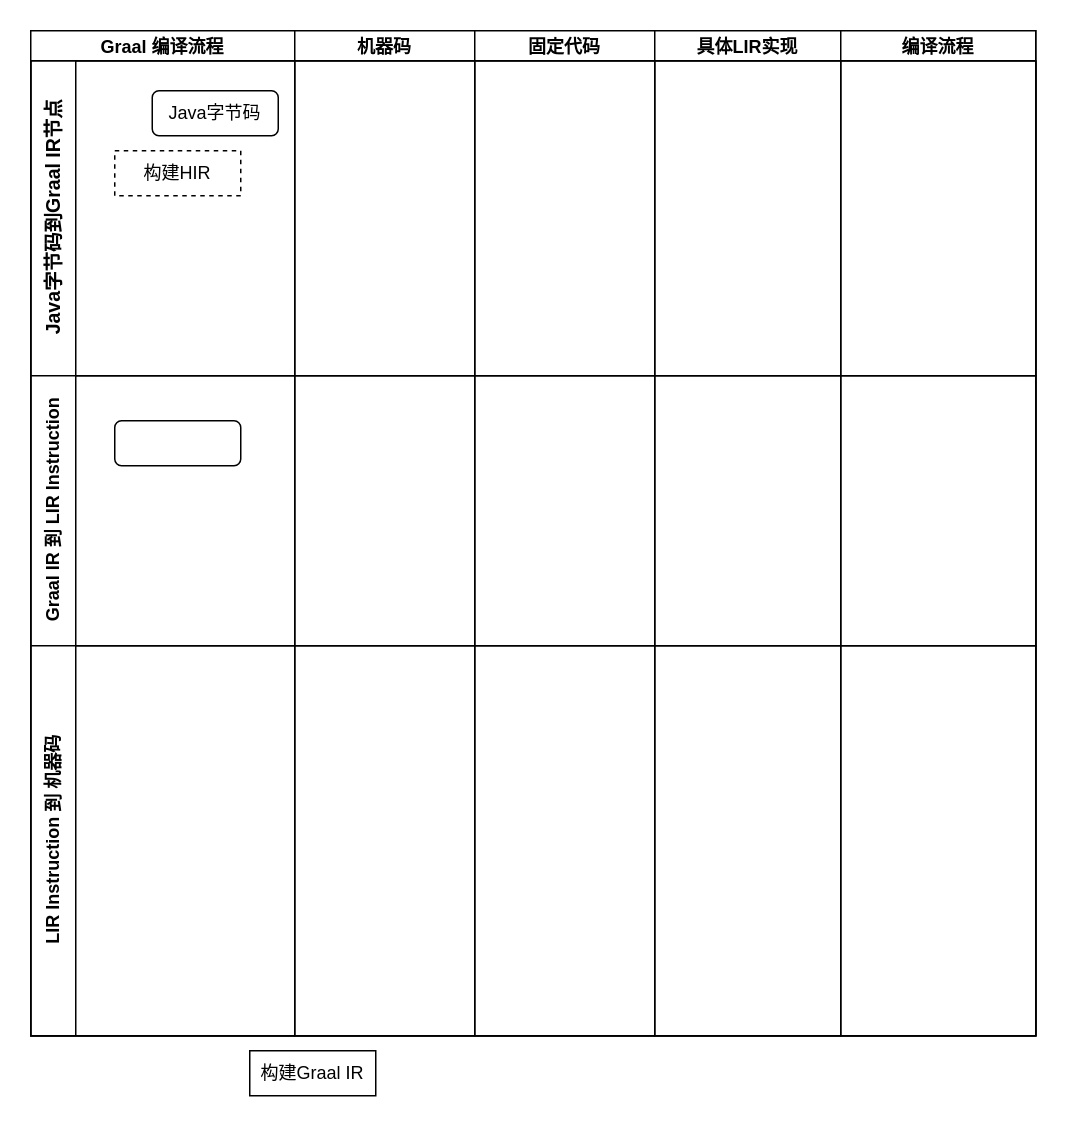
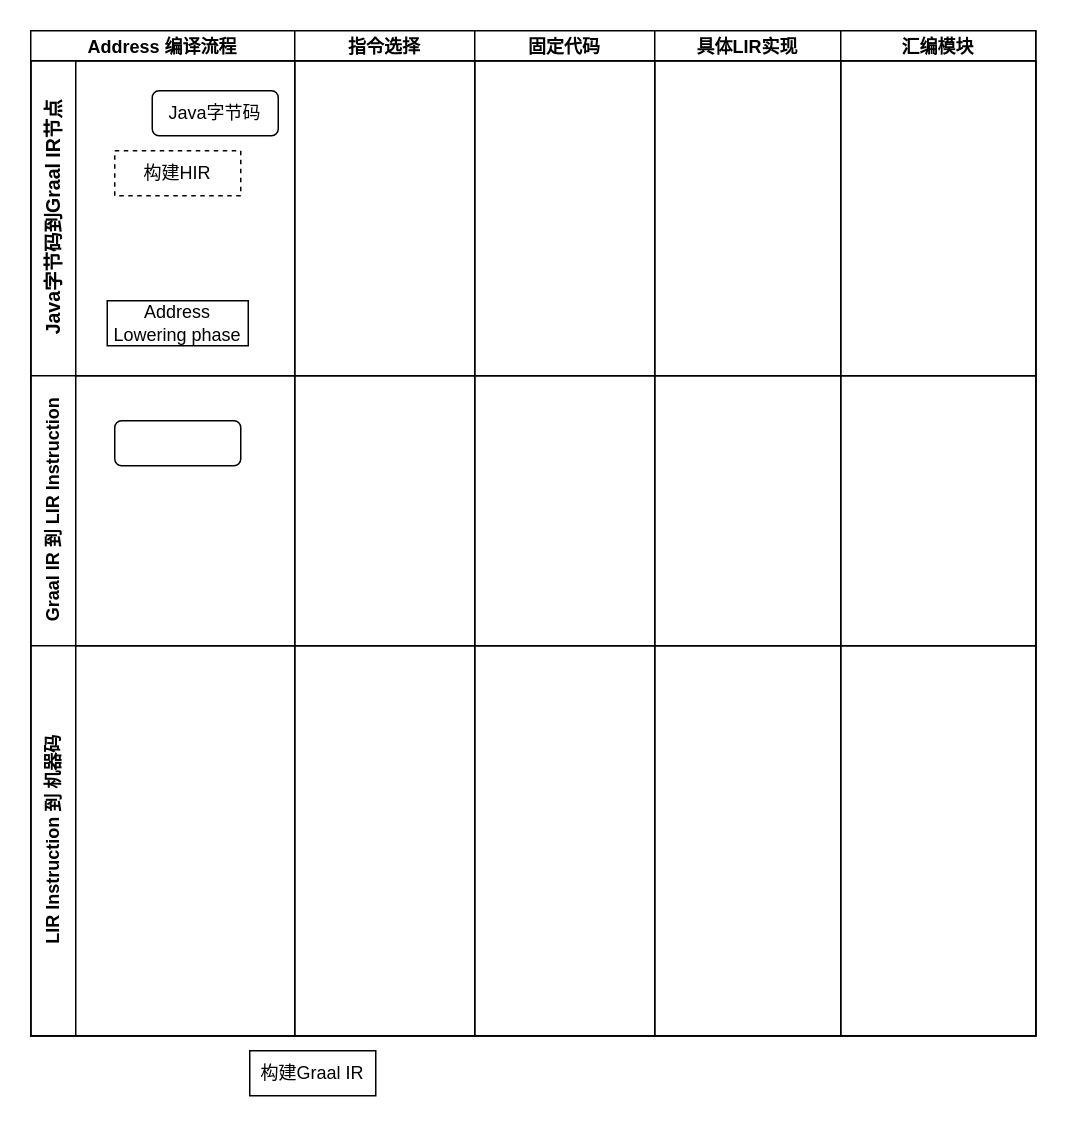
node "Graal 编译流程": label "Graal 编译流程" -> "Address 编译流程"
node "机器码": label "机器码" -> "指令选择"
node "编译流程": label "编译流程" -> "汇编模块"
node "Address Lowering phase": added
